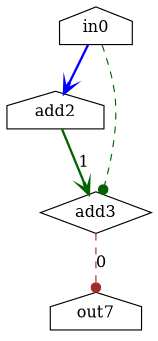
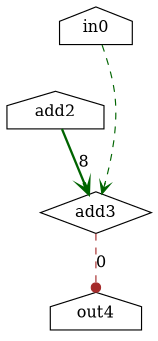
edge "in0" -> "add2": removed
edge "in0" -> "add3": arrowhead dot -> vee
edge "add2" -> "add3": label "1" -> "8"
node "out7": label "out7" -> "out4"
